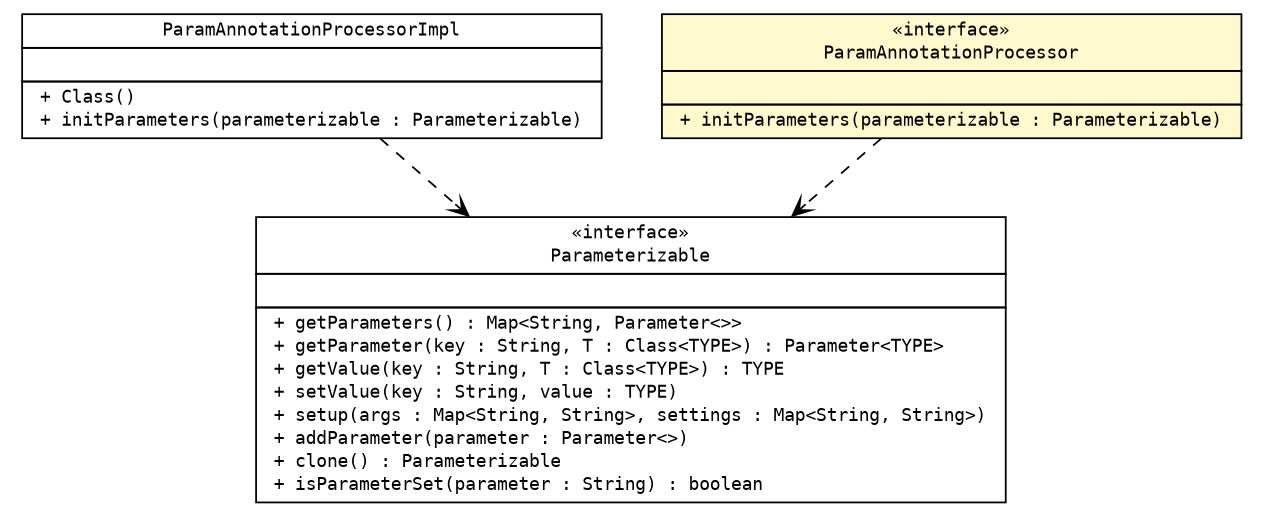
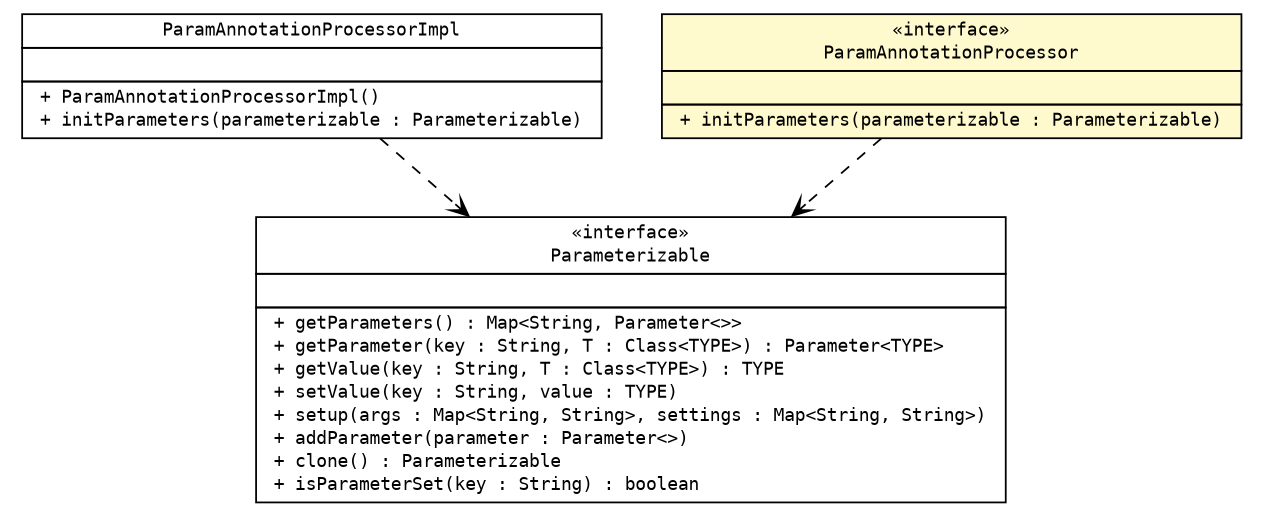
node "ParamAnnotationProcessorImpl": text "+ Class()" -> "+ ParamAnnotationProcessorImpl()"
node "Parameterizable": text "+ isParameterSet(parameter : String) : boolean" -> "+ isParameterSet(key : String) : boolean"
